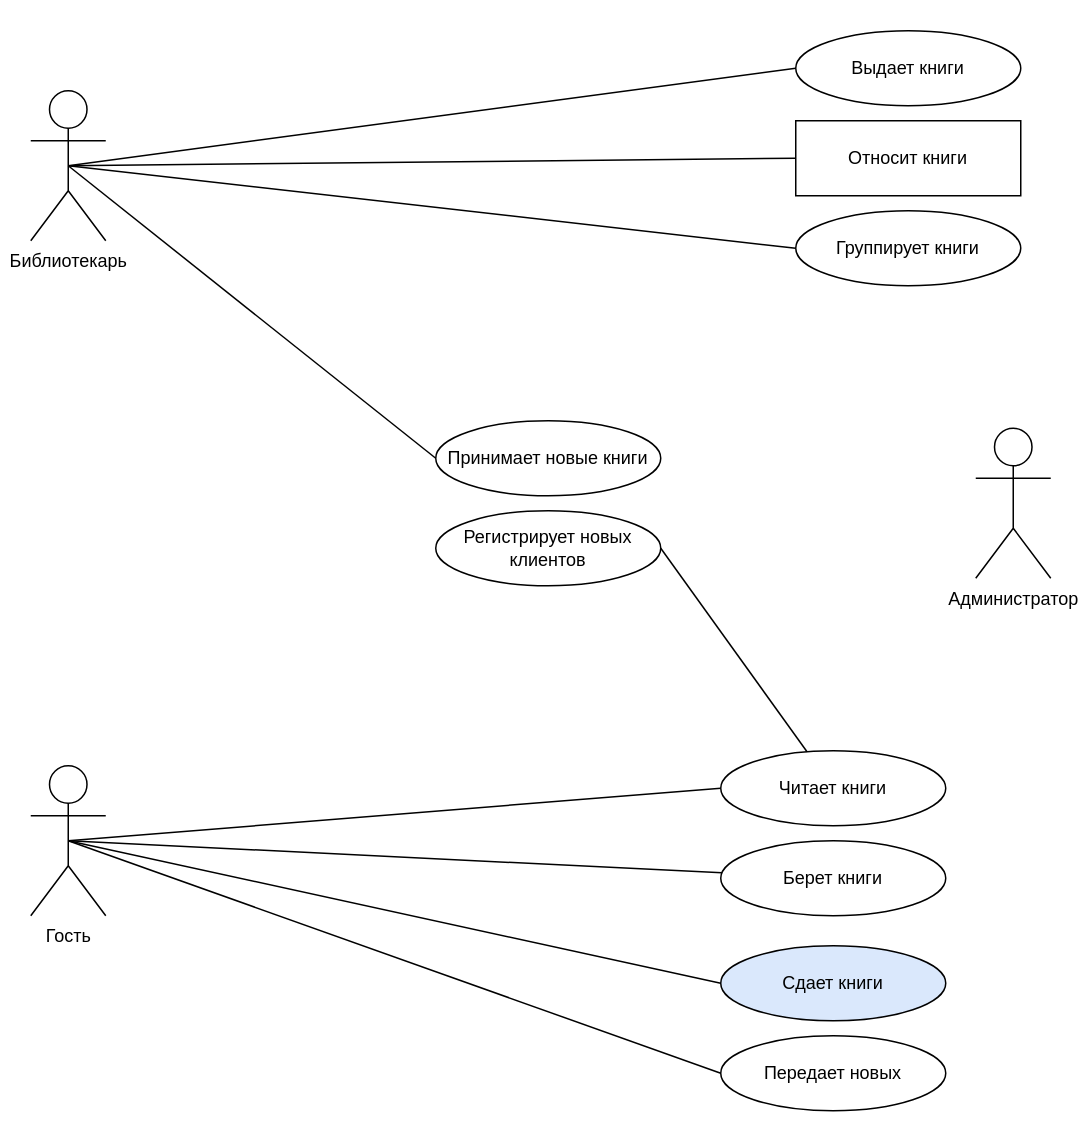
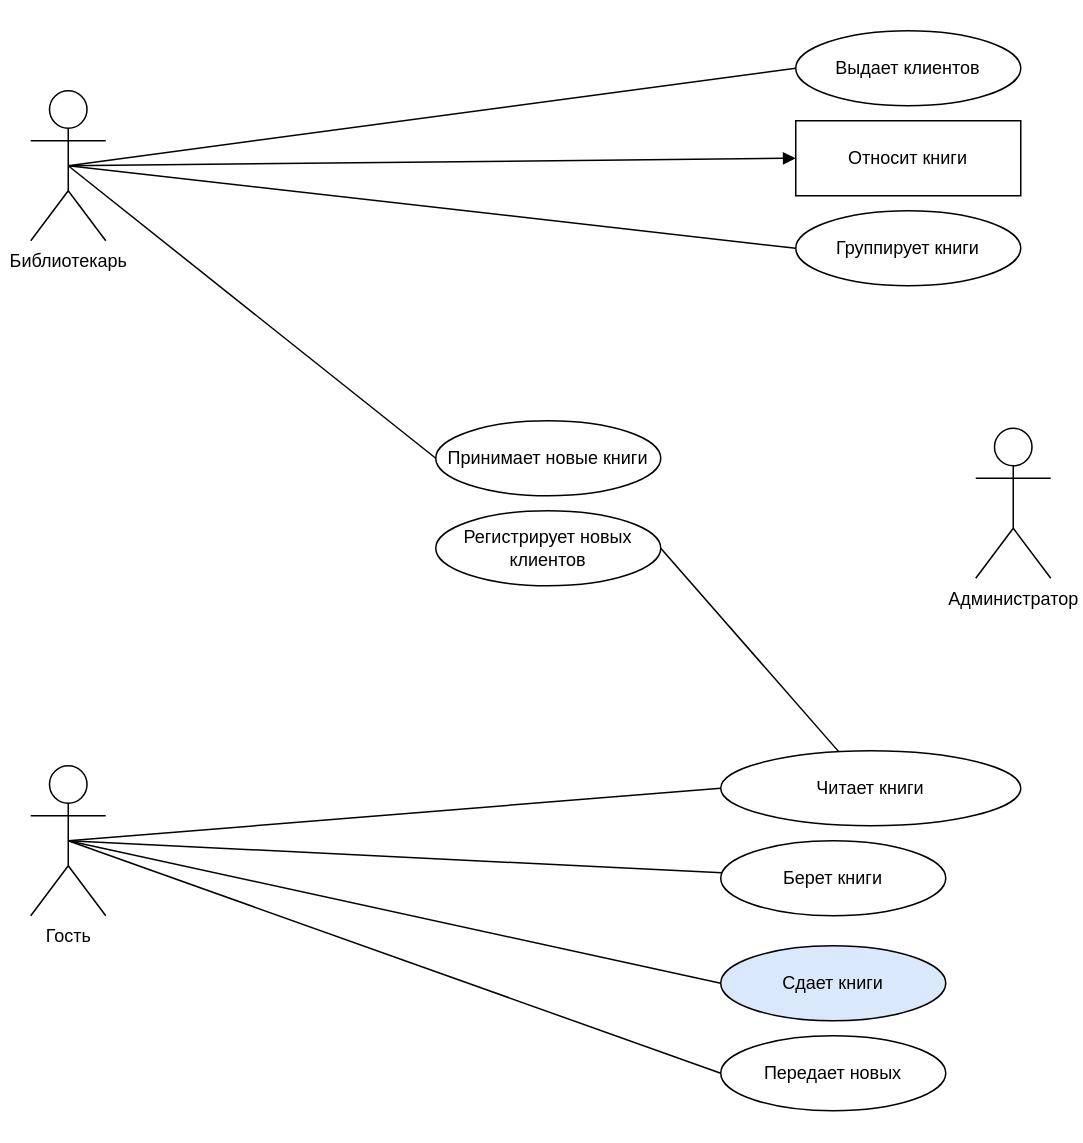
node "Выдает книги": label "Выдает книги" -> "Выдает клиентов"
edge "Относит книги" -- "Библиотекарь": arrowhead none -> block
node "Читает книги": size 225x75 -> 300x75
